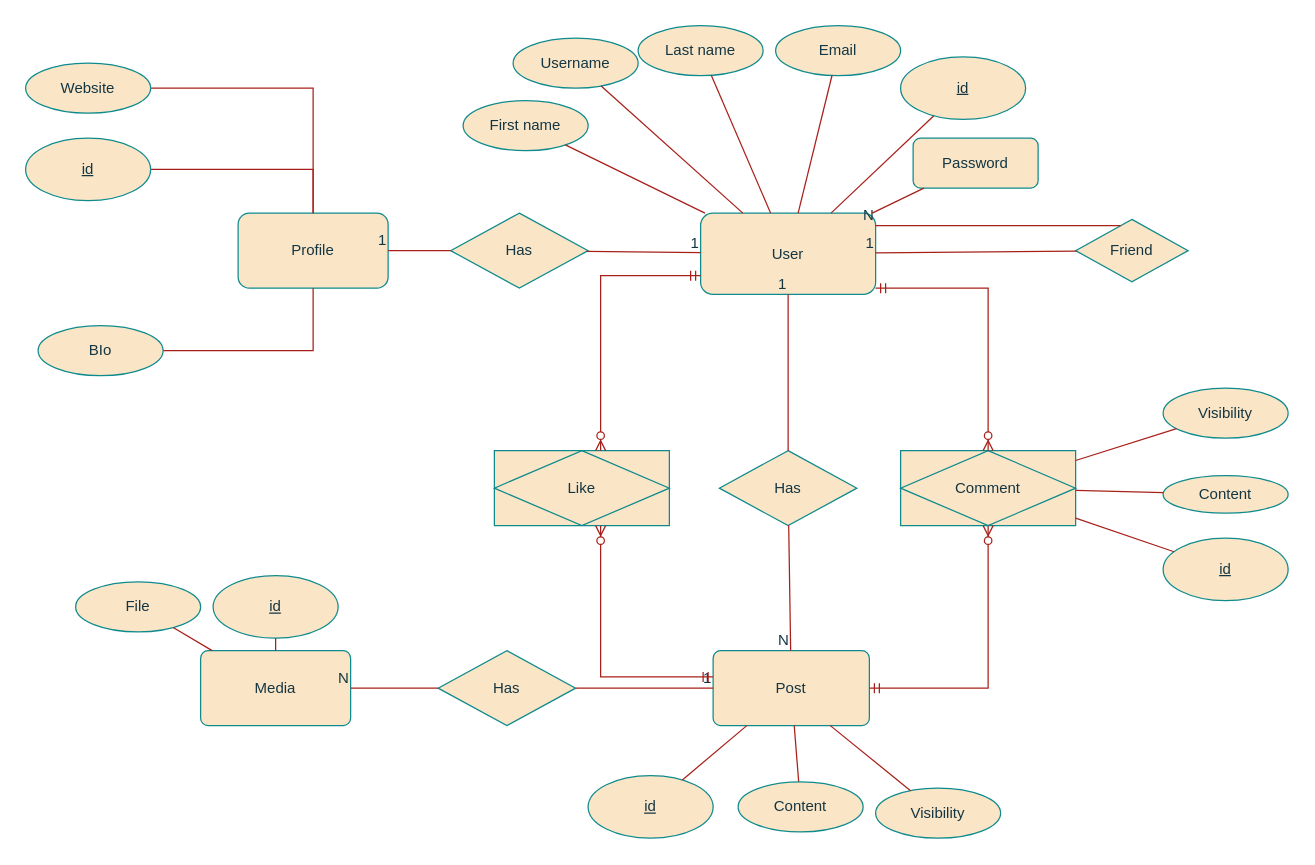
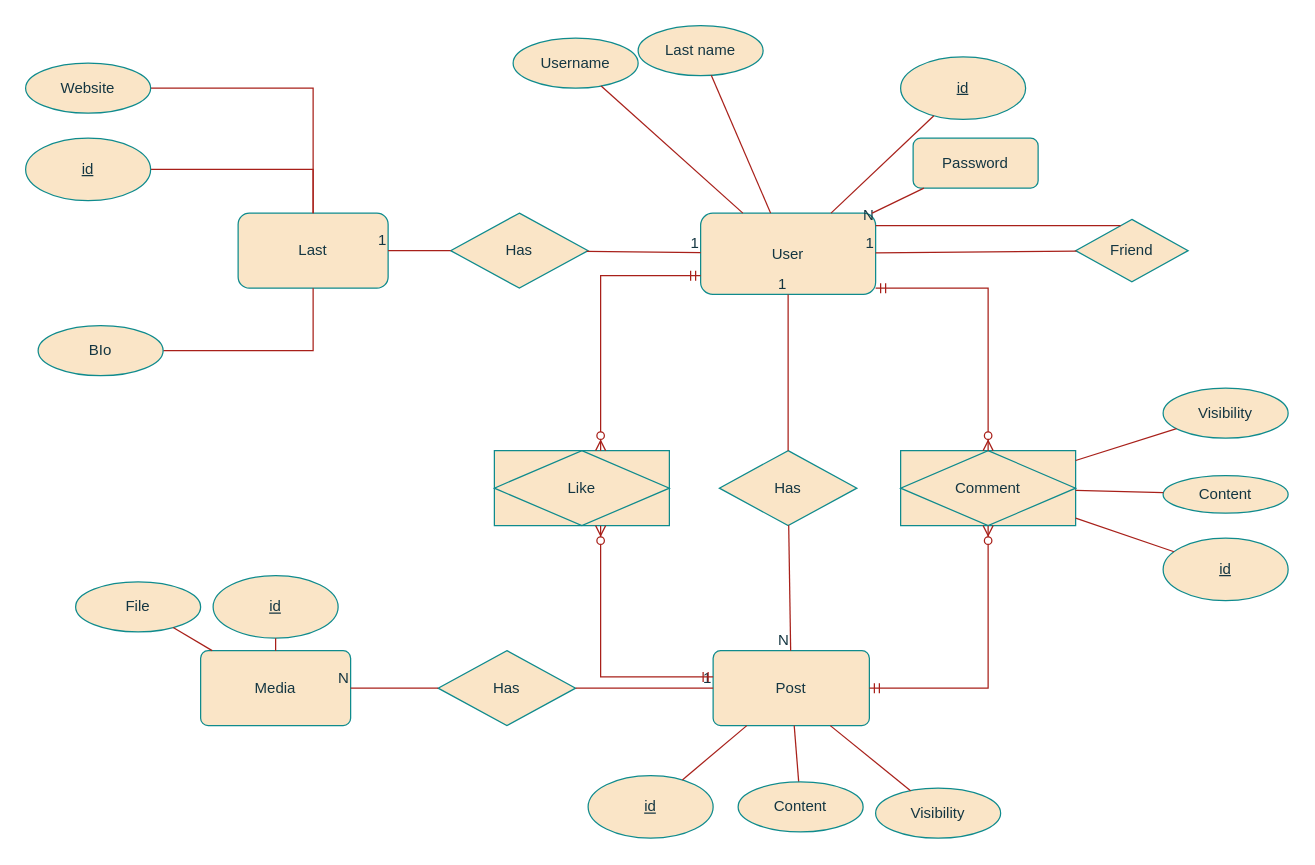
node "Email": removed
node "First name": removed
edge "Email" -- "User": removed
edge "First name" -- "User": removed
node "Profile": label "Profile" -> "Last"
